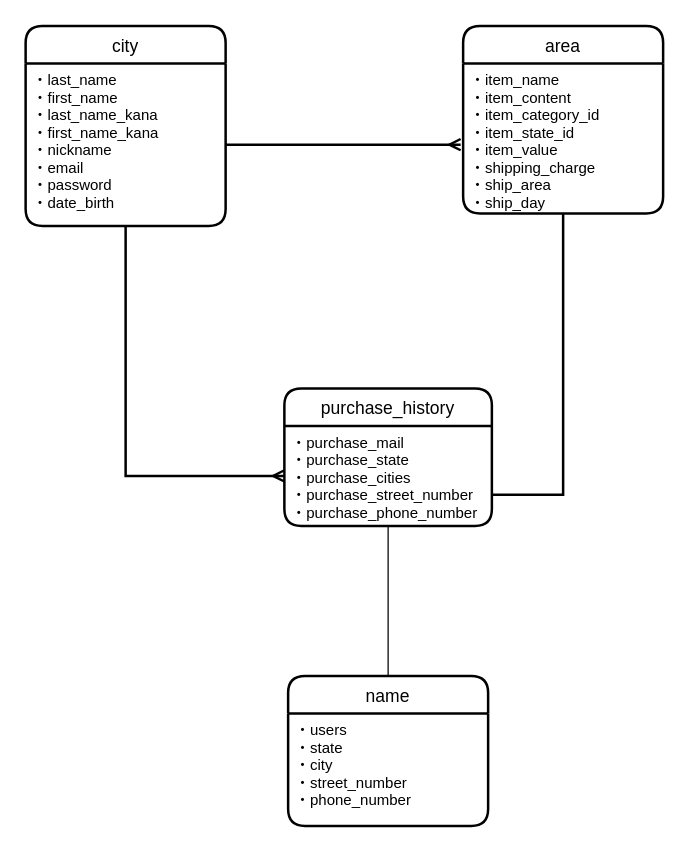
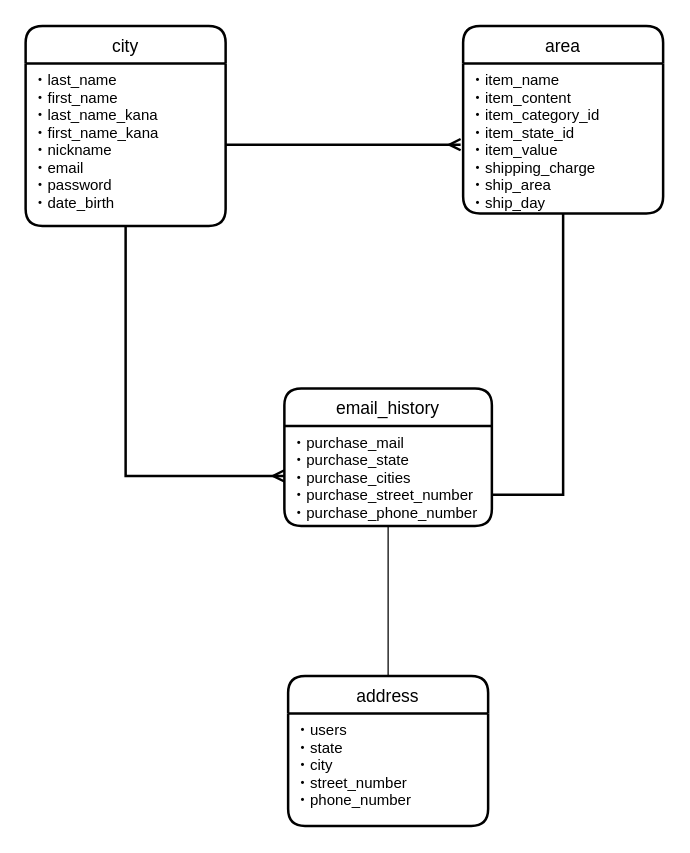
node "purchase_history": label "purchase_history" -> "email_history"
node "name": label "name" -> "address"
